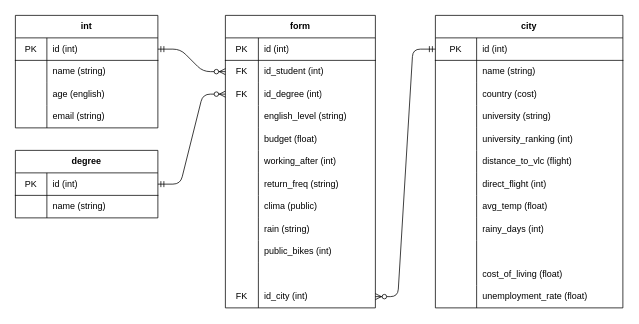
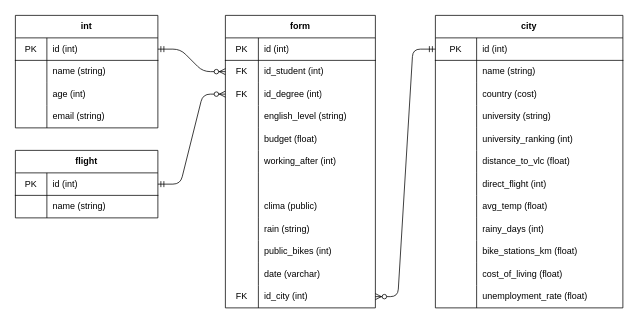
node "age (english)": label "age (english)" -> "age (int)"
node "degree": label "degree" -> "flight"
node "distance_to_vlc (flight)": label "distance_to_vlc (flight)" -> "distance_to_vlc (float)"
node "return_freq (string)": removed
node "bike_stations_km (float)": added
node "date (varchar)": added
